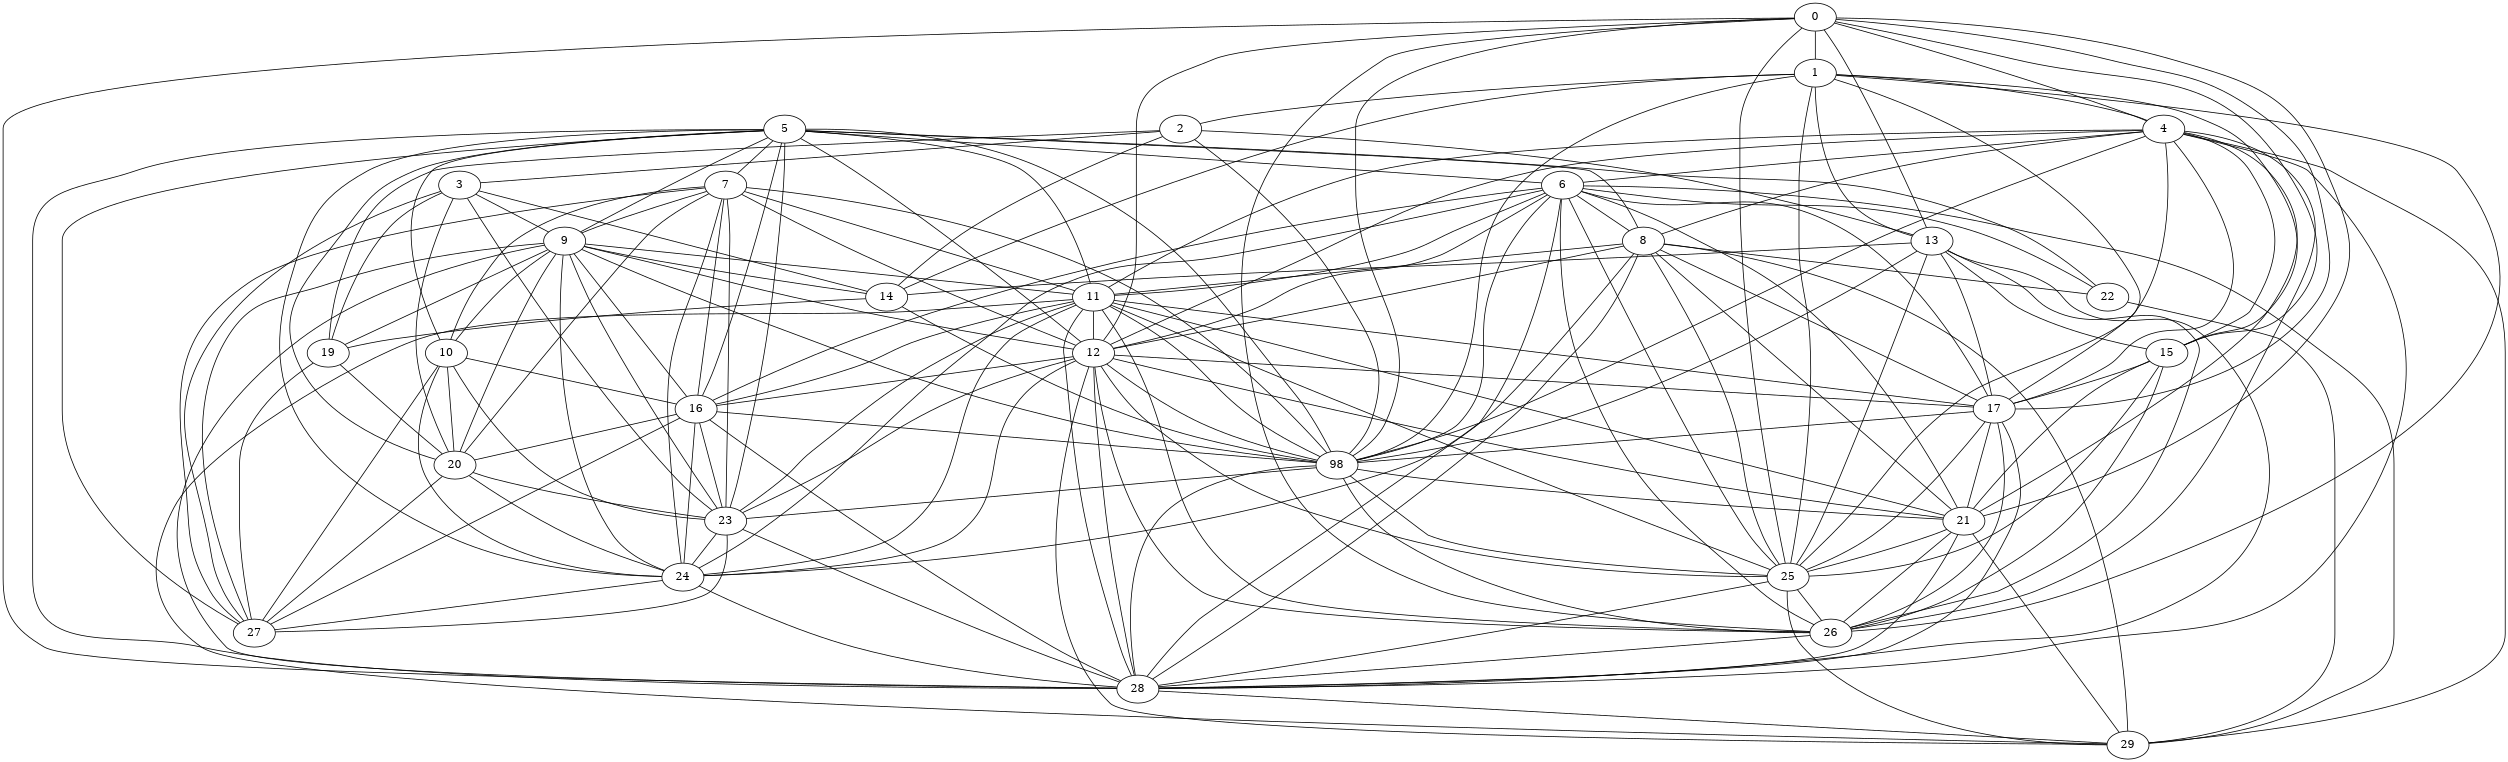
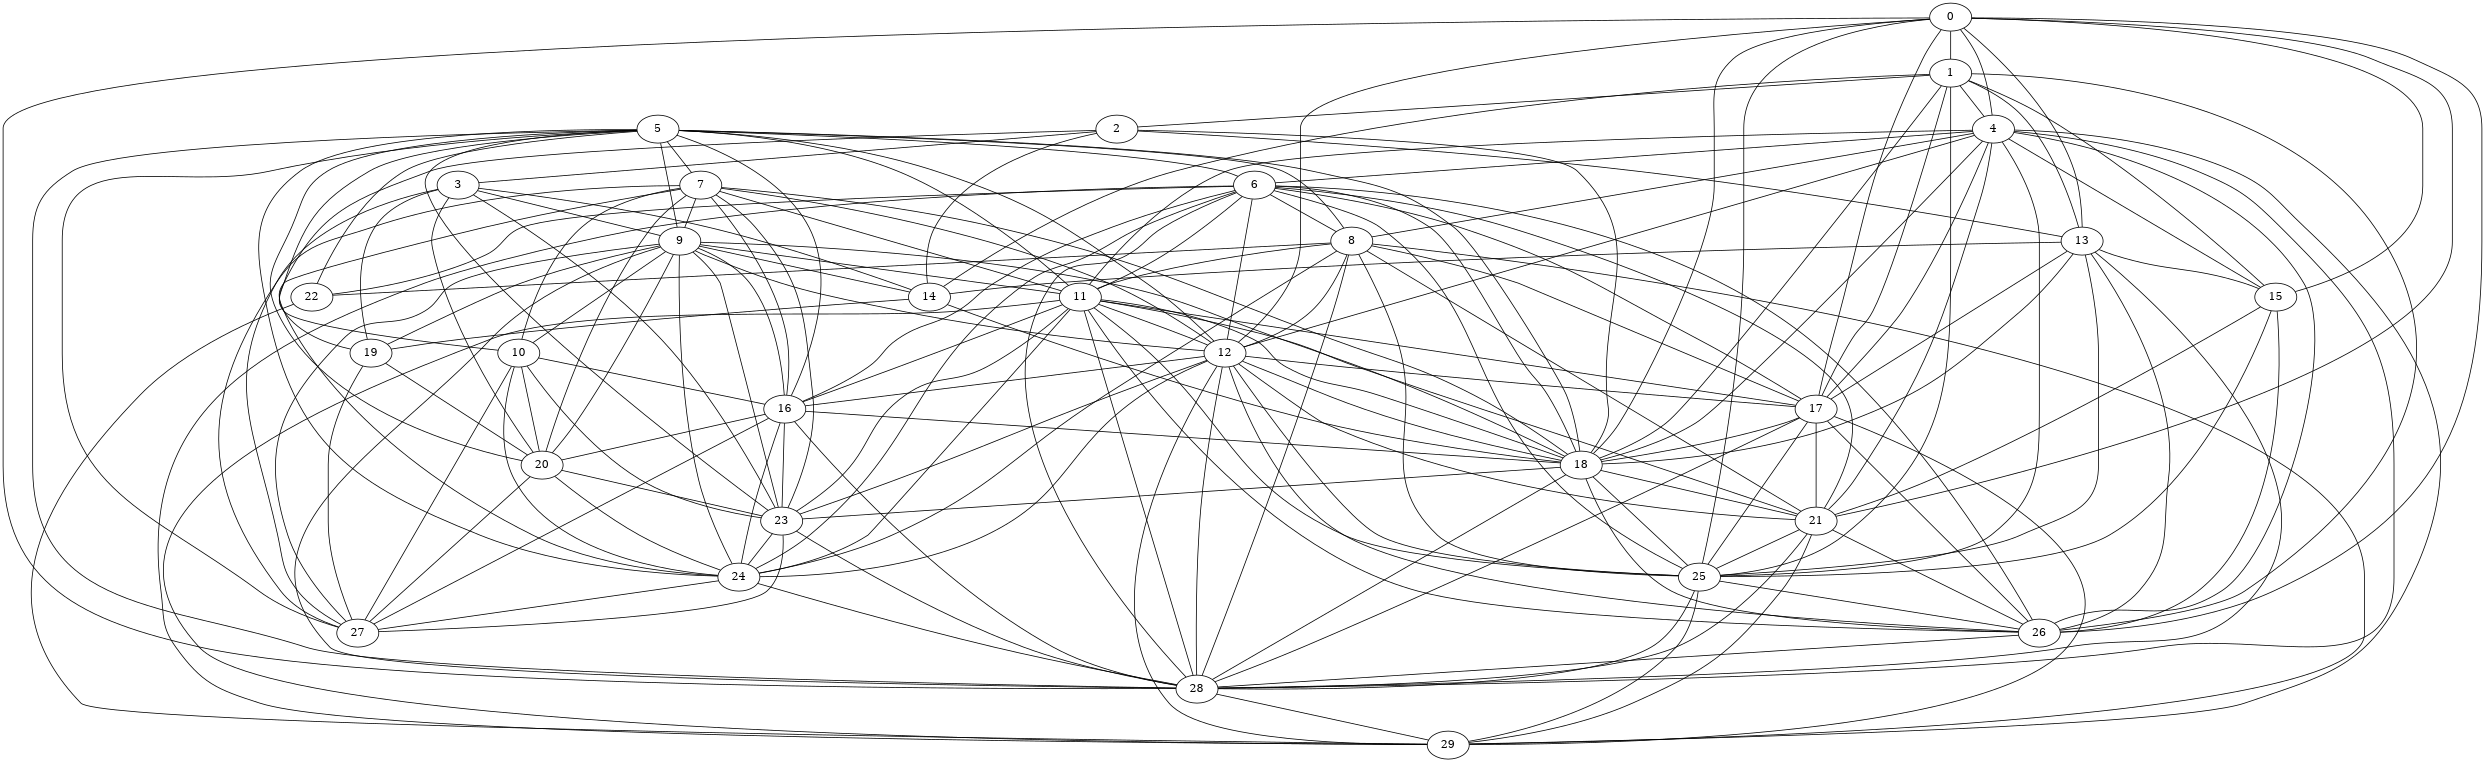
edge "15" -- "17": now "29" -- "17"
node "98": label "98" -> "18"
